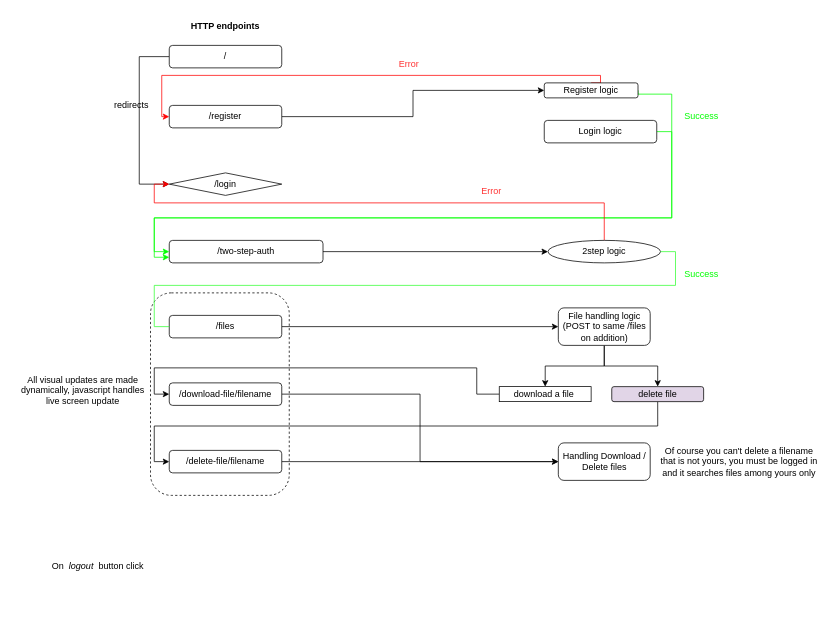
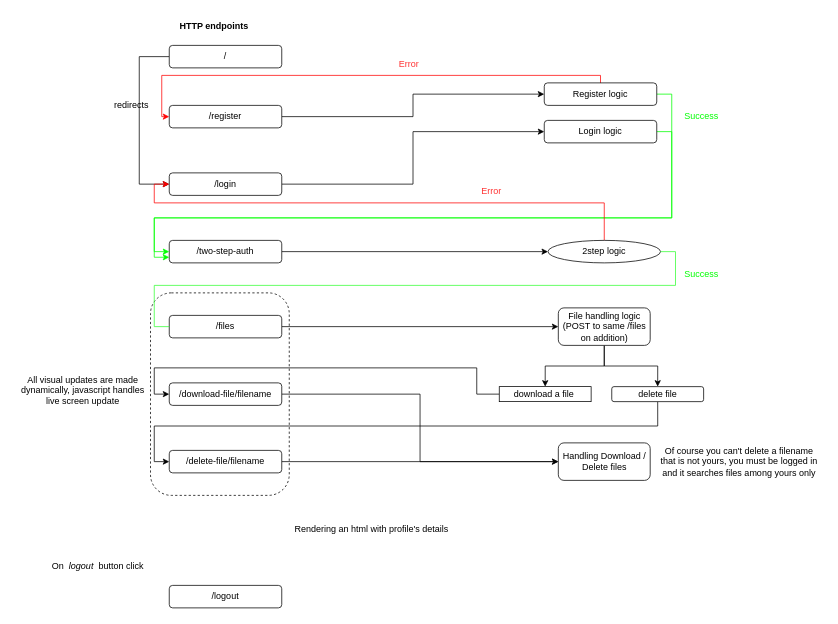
node "HTTP endpoints": moved (225, 27) -> (214, 27)
node "Register logic": size 94x15 -> 113x23
edge "/login" -> "Login logic": added
node "/login": shape diamond -> rounded rectangle
node "/two-step-auth": size 154x23 -> 113x23
node "delete file": fillcolor #e1d5e7 -> #ffffff
node "Rendering an html with profile's details": added
node "/logout": added
